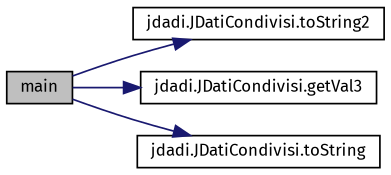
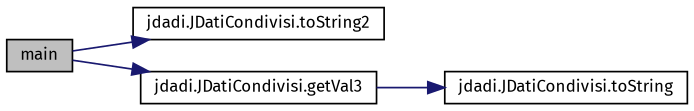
edge "main" -> "jdadi.JDatiCondivisi.toString": now "jdadi.JDatiCondivisi.getVal3" -> "jdadi.JDatiCondivisi.toString"
